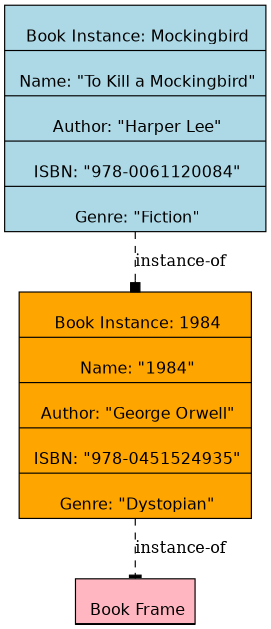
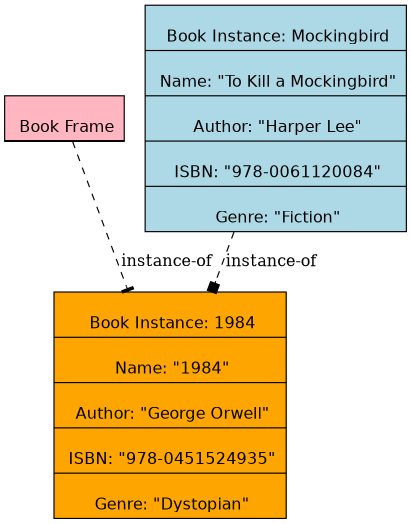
edge "Book Instance: 1984" -> "Book Frame": reversed
